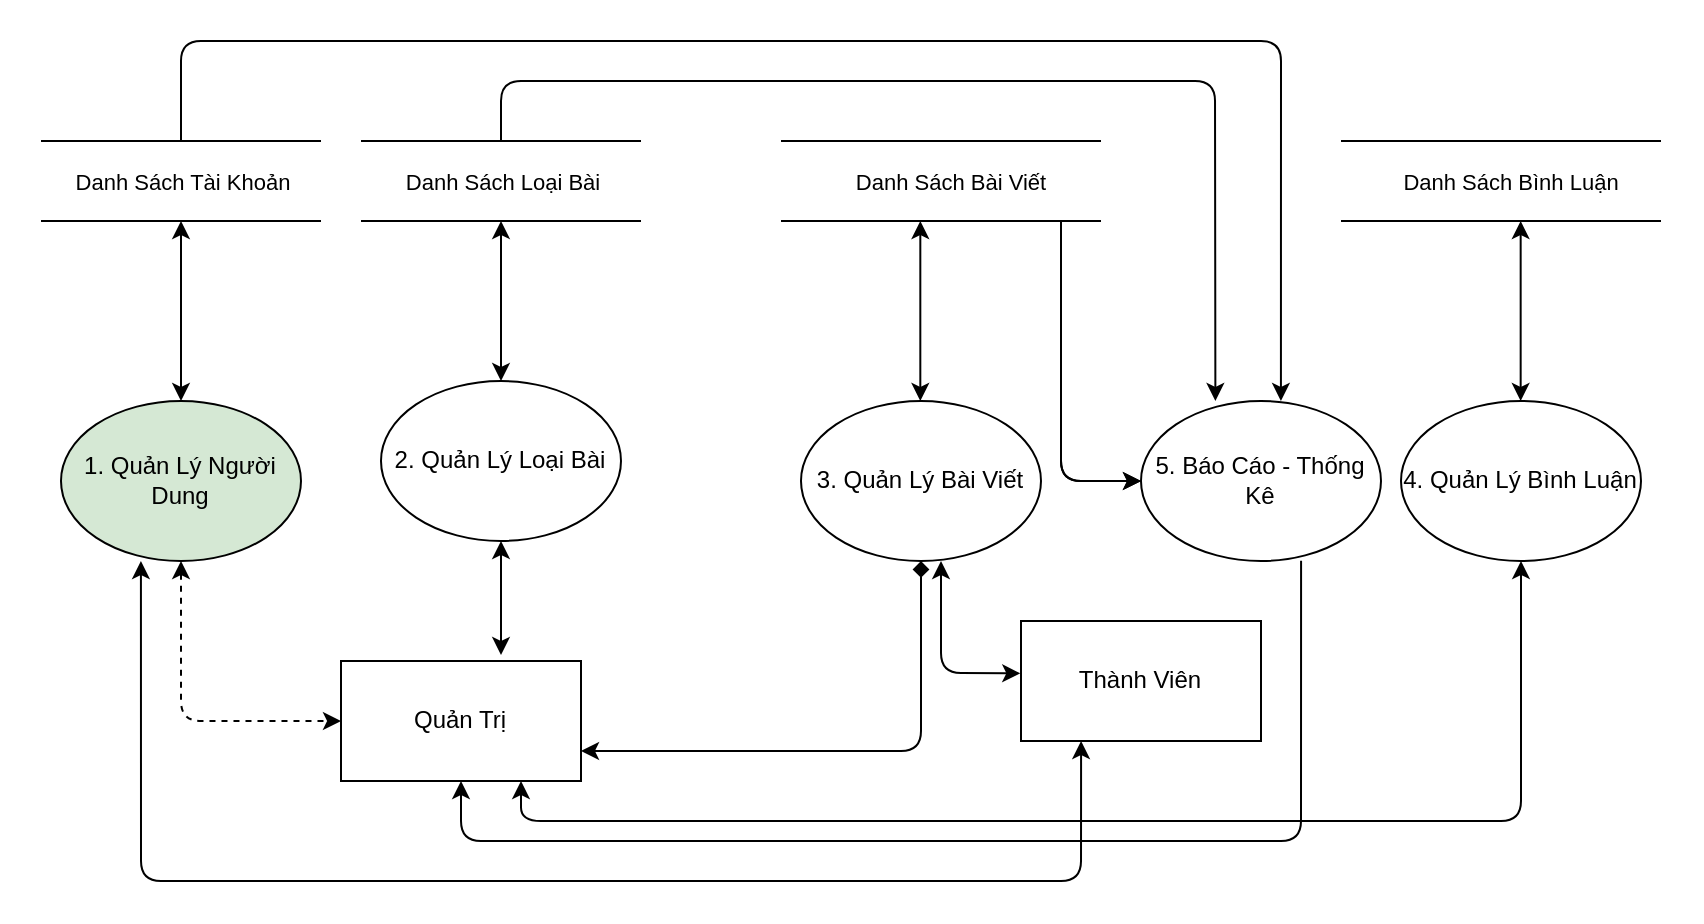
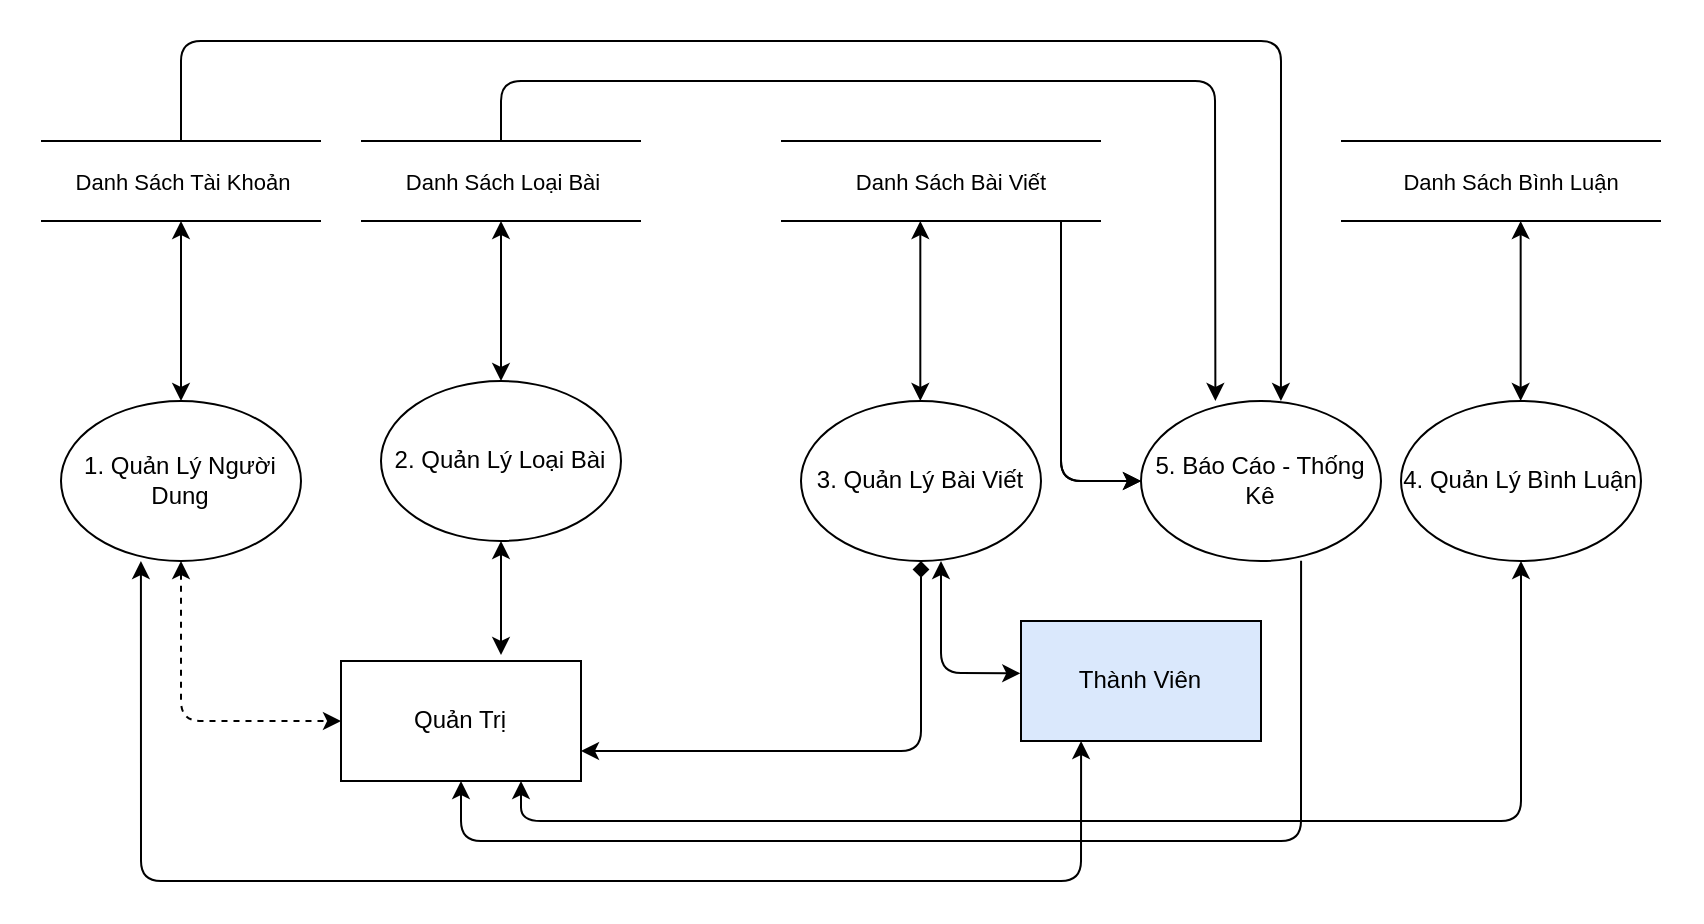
node "1. Quản Lý Người Dung": fillcolor #d5e8d4 -> #ffffff
node "Thành Viên": fillcolor #ffffff -> #dae8fc
